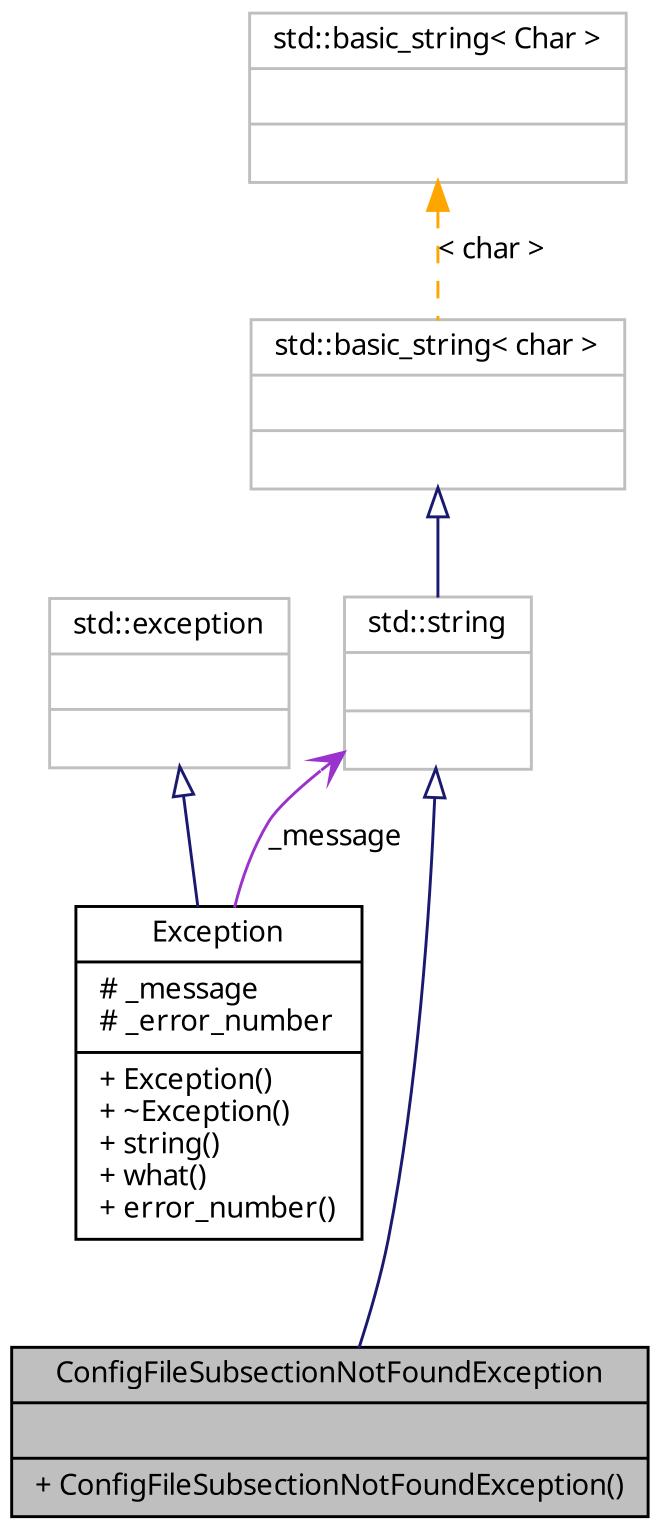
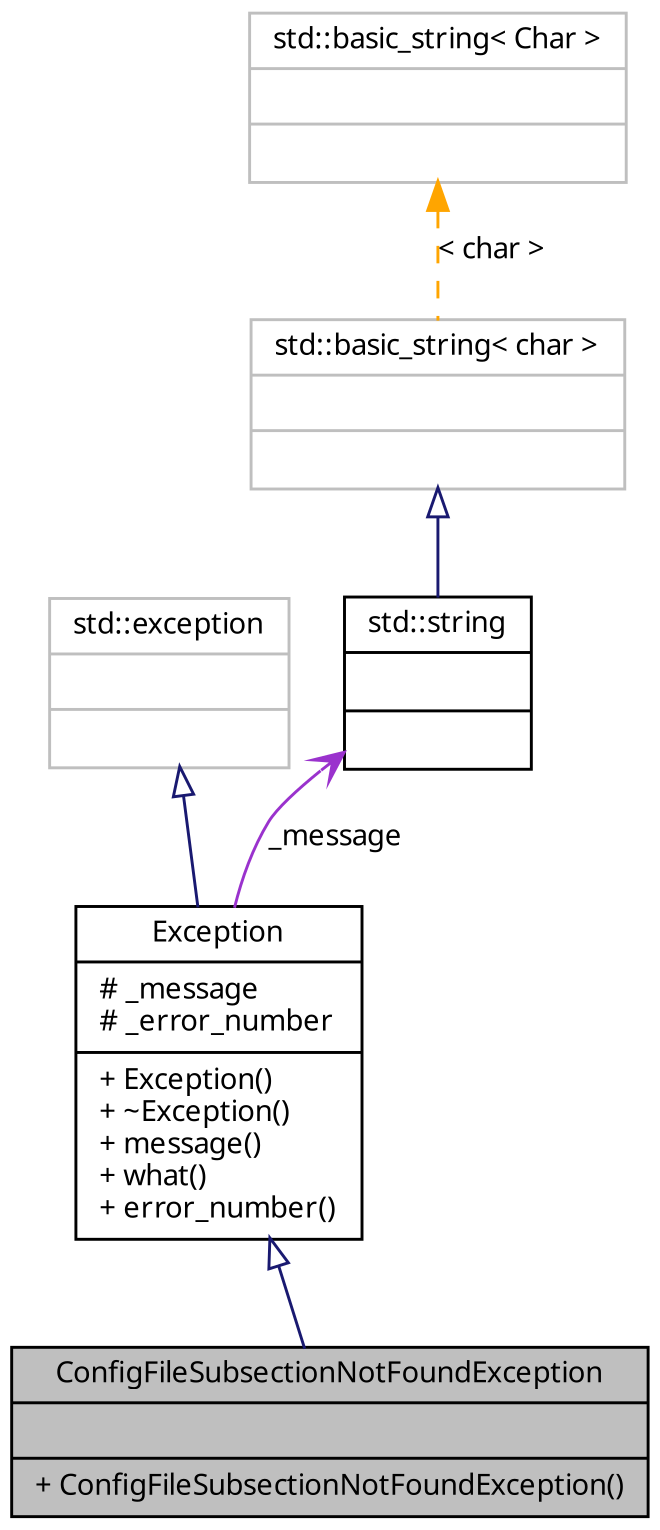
node "std::string": color grey75 -> black
edge "ConfigFileSubsectionNotFoundException" -> "std::string": now "ConfigFileSubsectionNotFoundException" -> "Exception"
node "Exception": text "+ string()" -> "+ message()"
